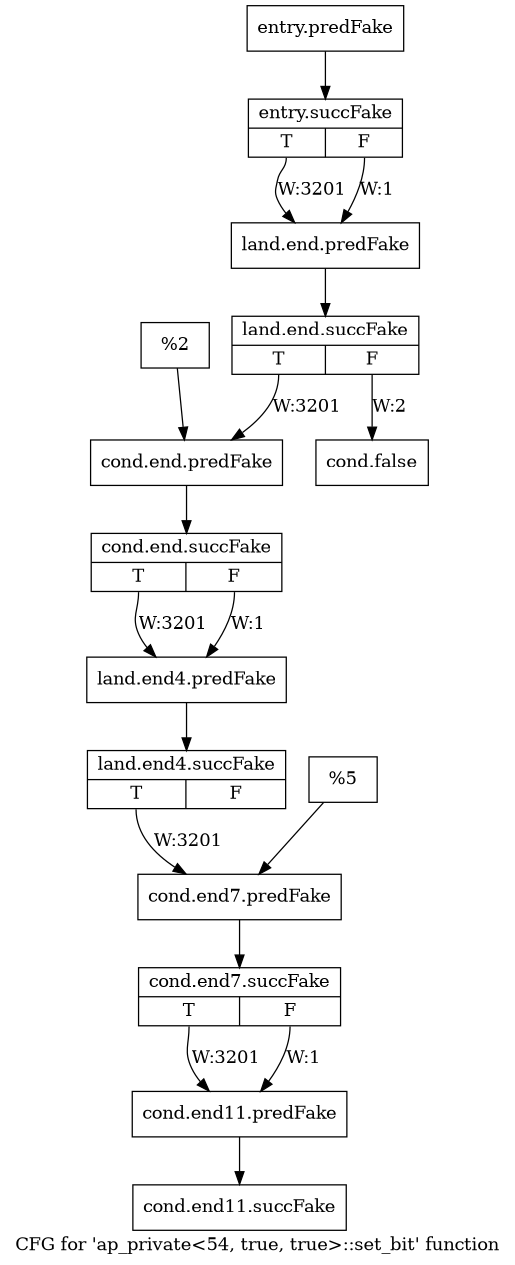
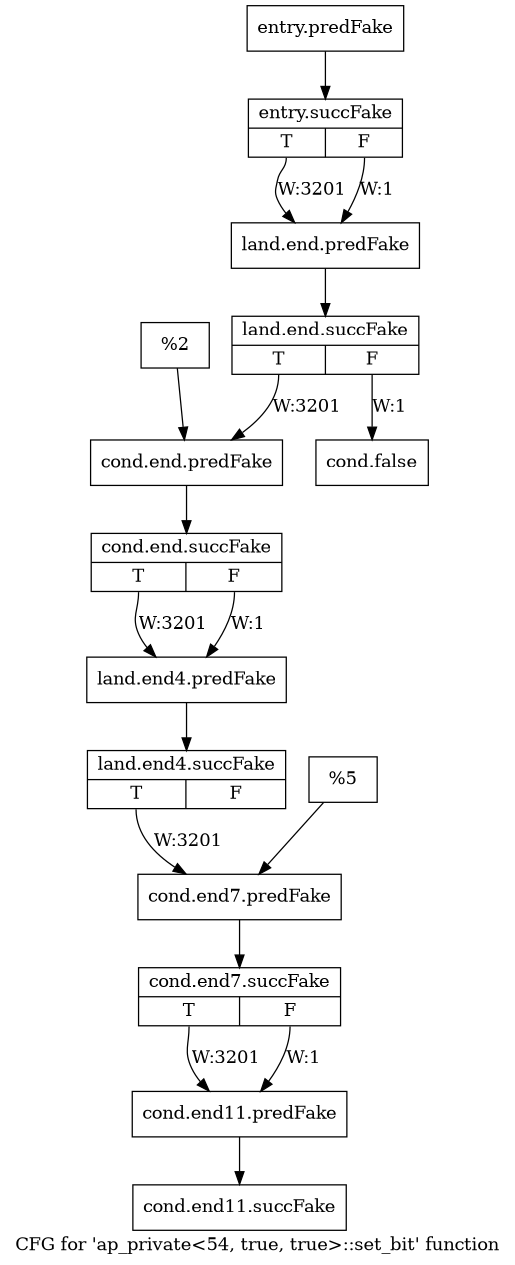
edge "land.end.succFake" -> "cond.false": label "W:2" -> "W:1"
